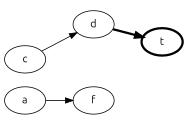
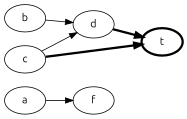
node "b": added
edge "c" -> "t": added
